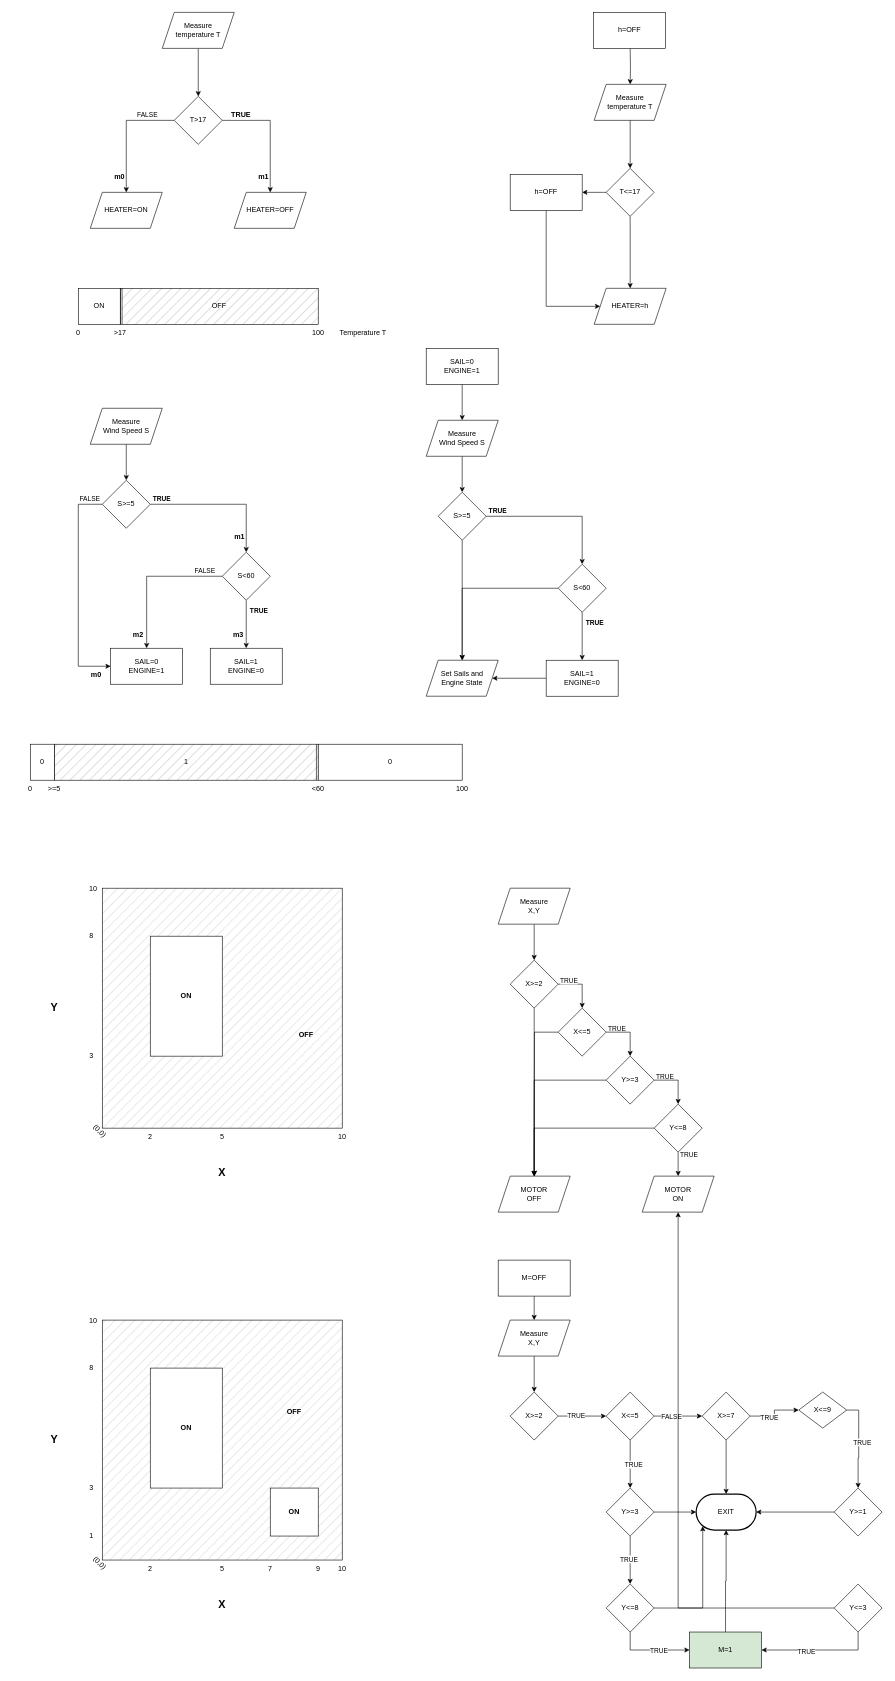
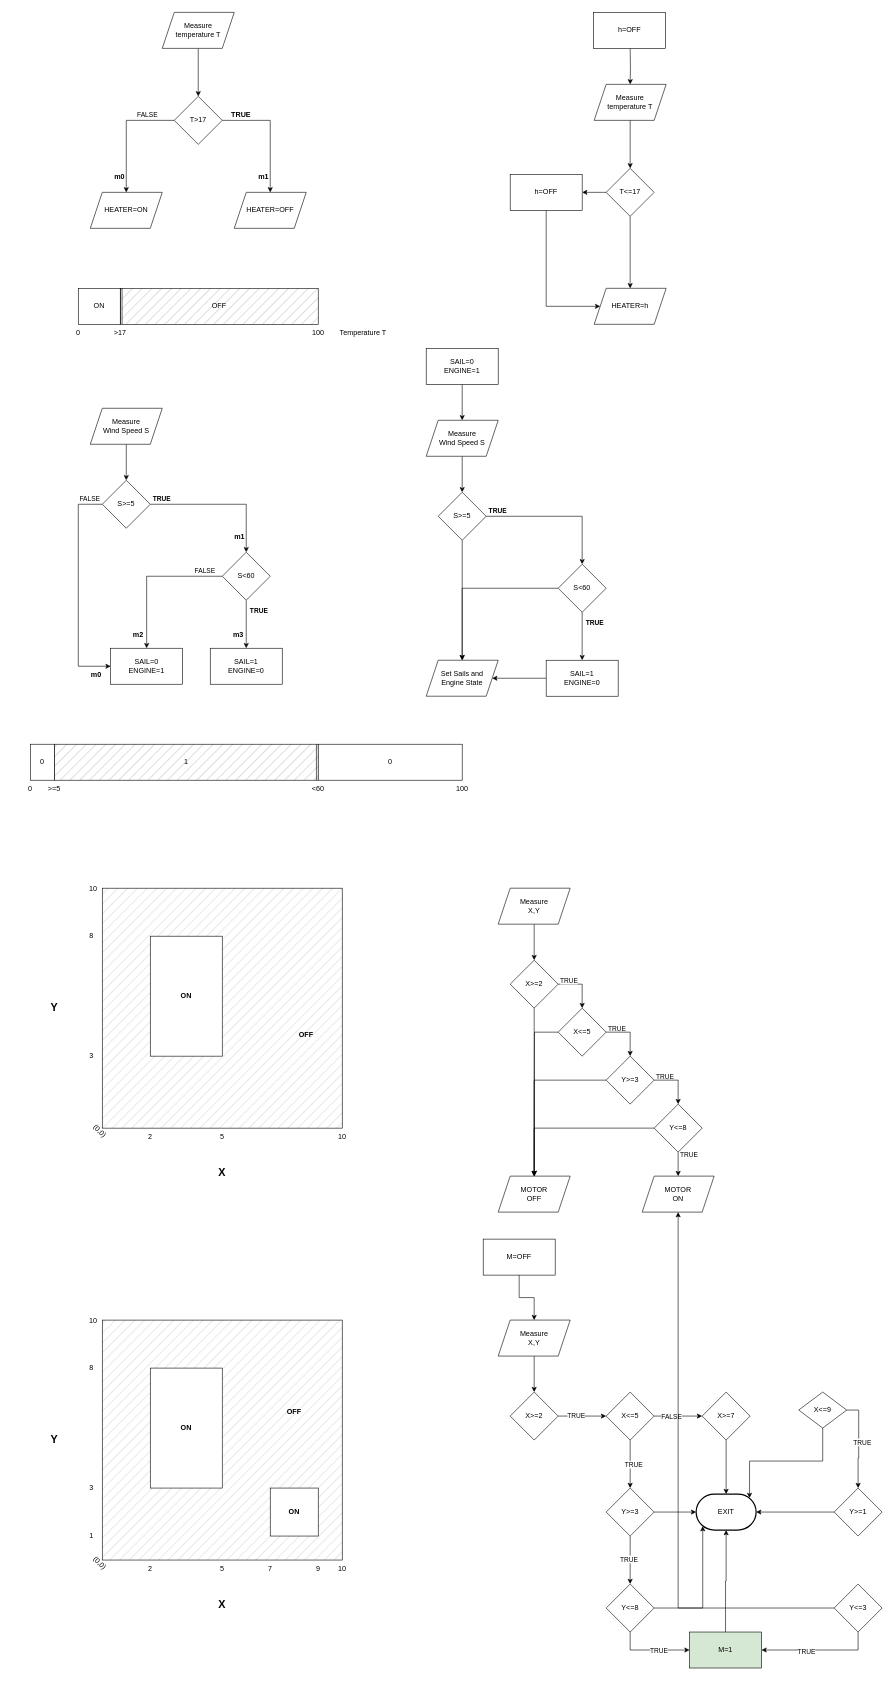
node "M=OFF": moved (534, 1278) -> (519, 1257)
edge "X>=7" -> "X<=9": removed, label "TRUE"
edge "X<=9" -> "EXIT": added
